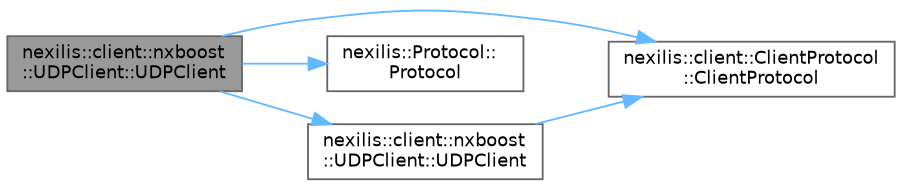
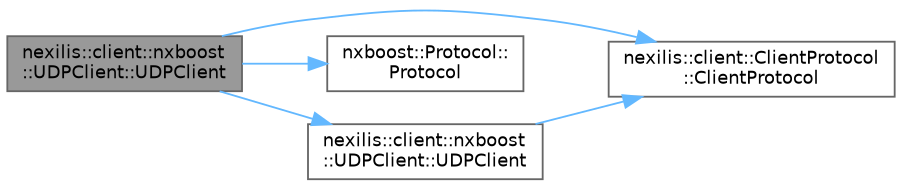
node "nexilis::Protocol:: Protocol": label "nexilis::Protocol:: Protocol" -> "nxboost::Protocol:: Protocol"
